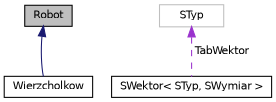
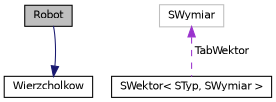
node "STyp": label "STyp" -> "SWymiar"
edge "Wierzcholkow" -> "Robot": reversed
